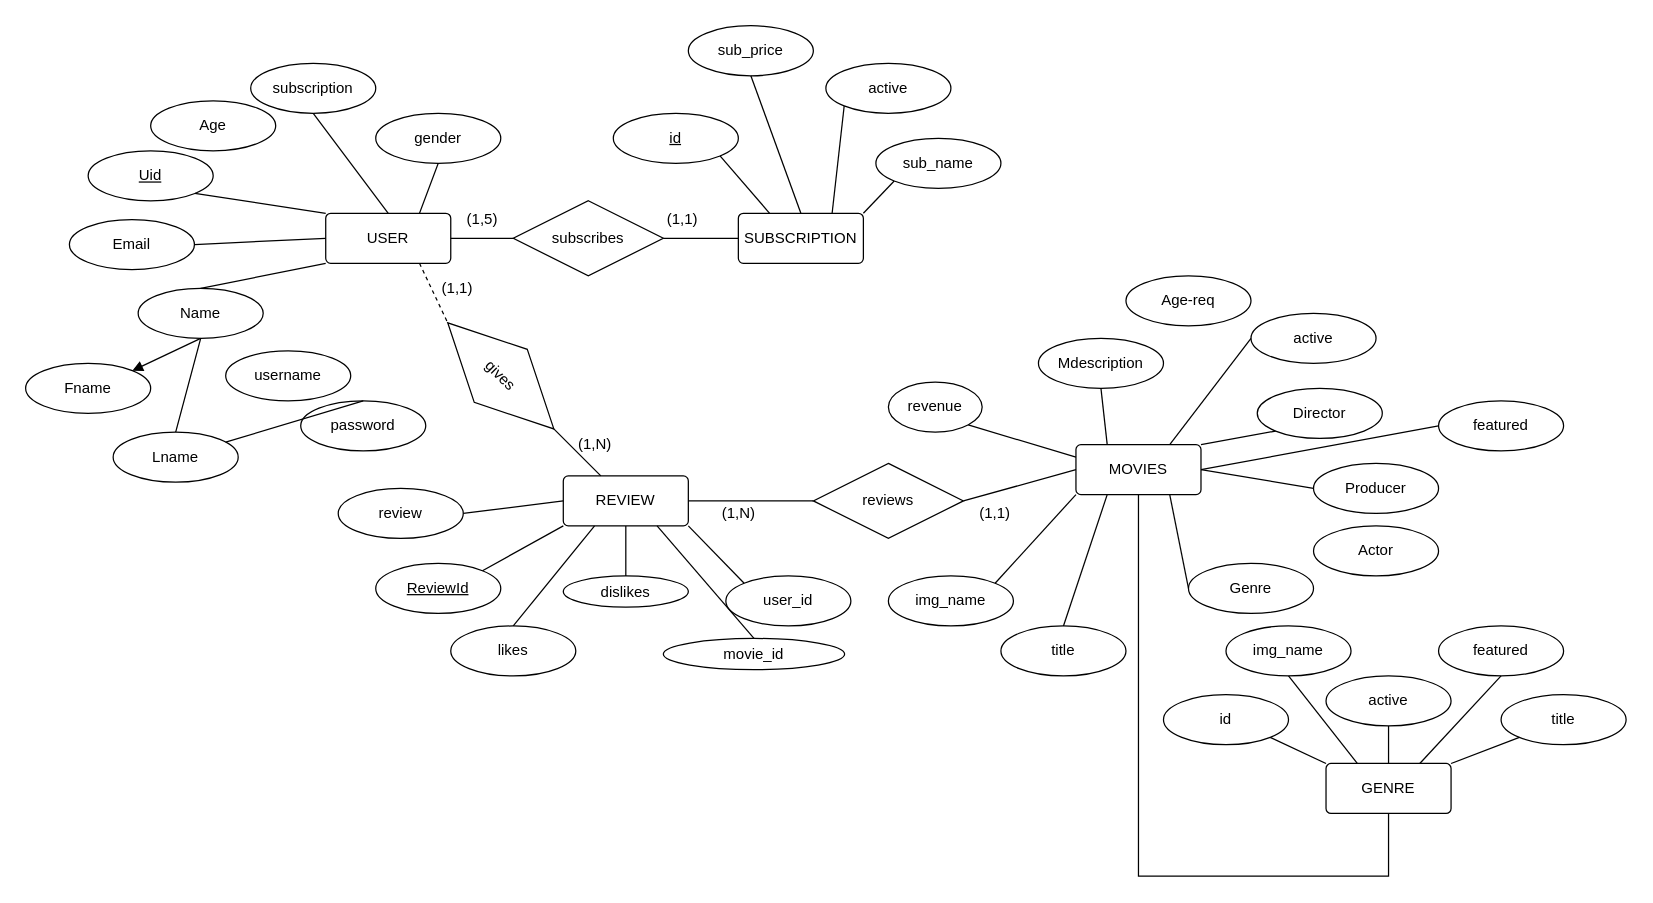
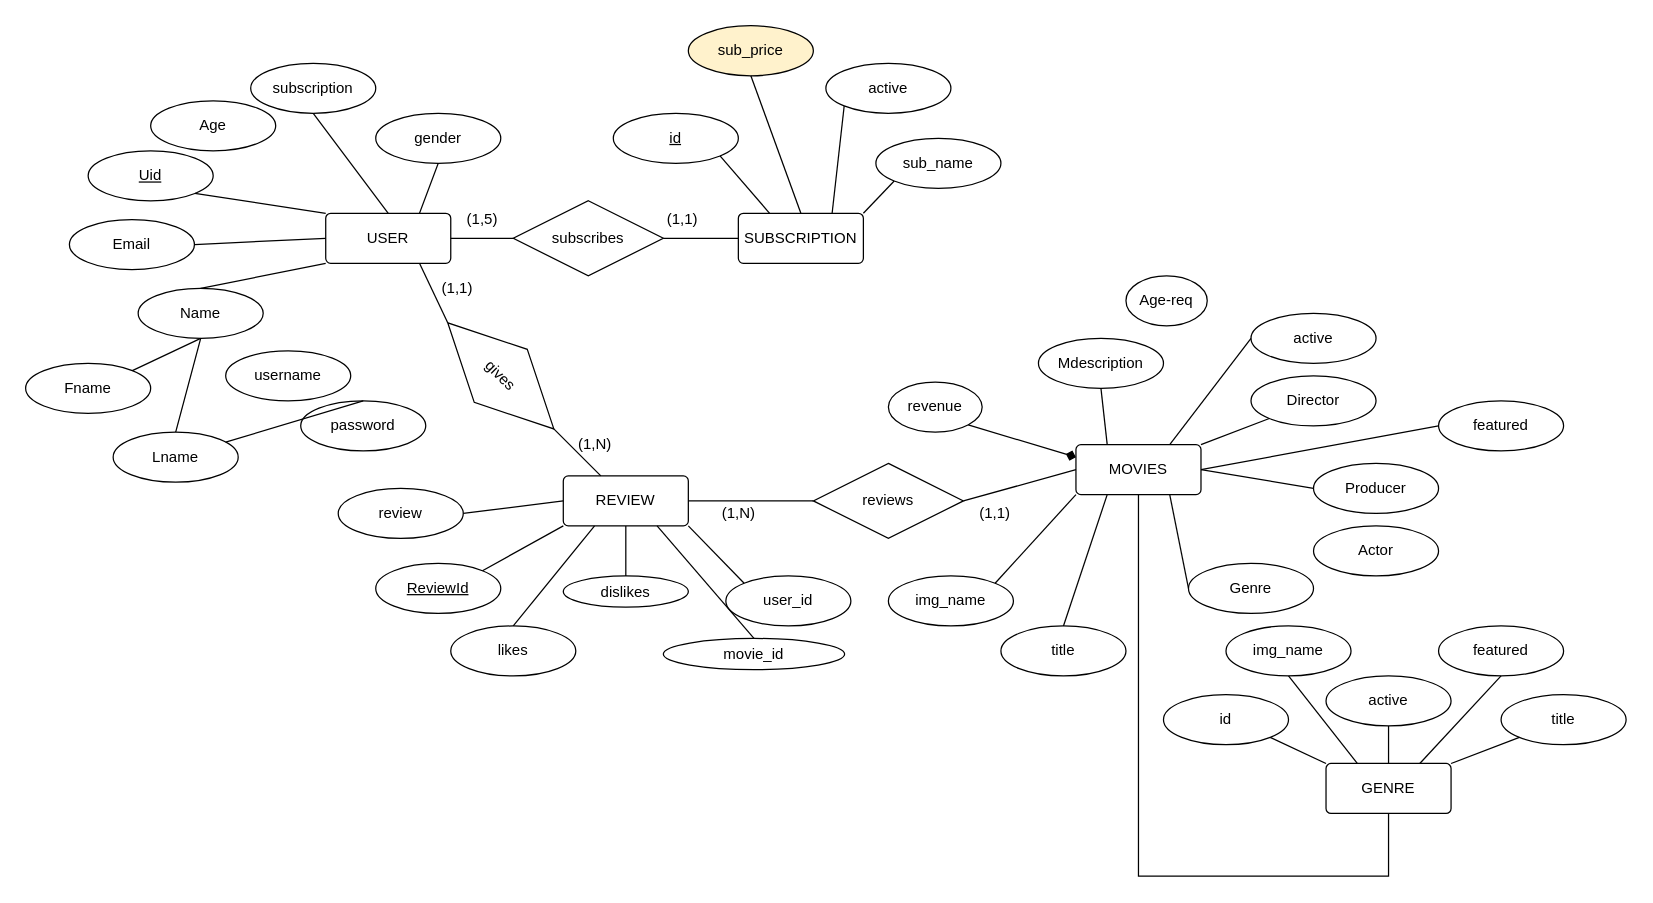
node "sub_price": fillcolor #ffffff -> #fff2cc
edge "USER" -- "gives": style dashed -> solid
node "Age-req": size 125x50 -> 81x50
edge "Name" -> "Fname": arrowhead block -> none
node "Director": moved (1319, 413) -> (1313, 401)
edge "revenue" -- "MOVIES": arrowhead none -> diamond
